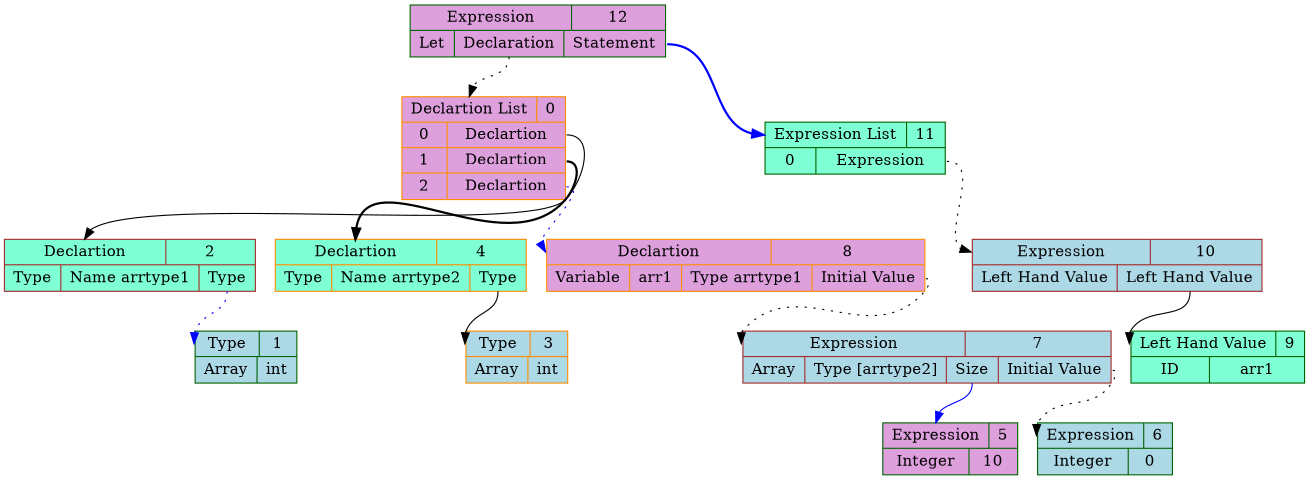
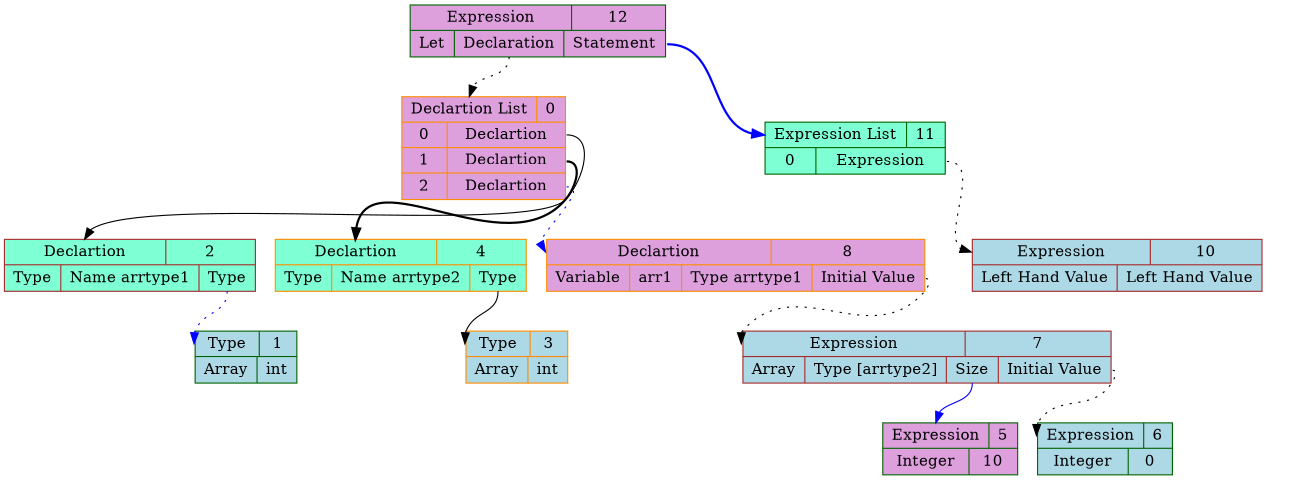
node "Left Hand Value": removed
